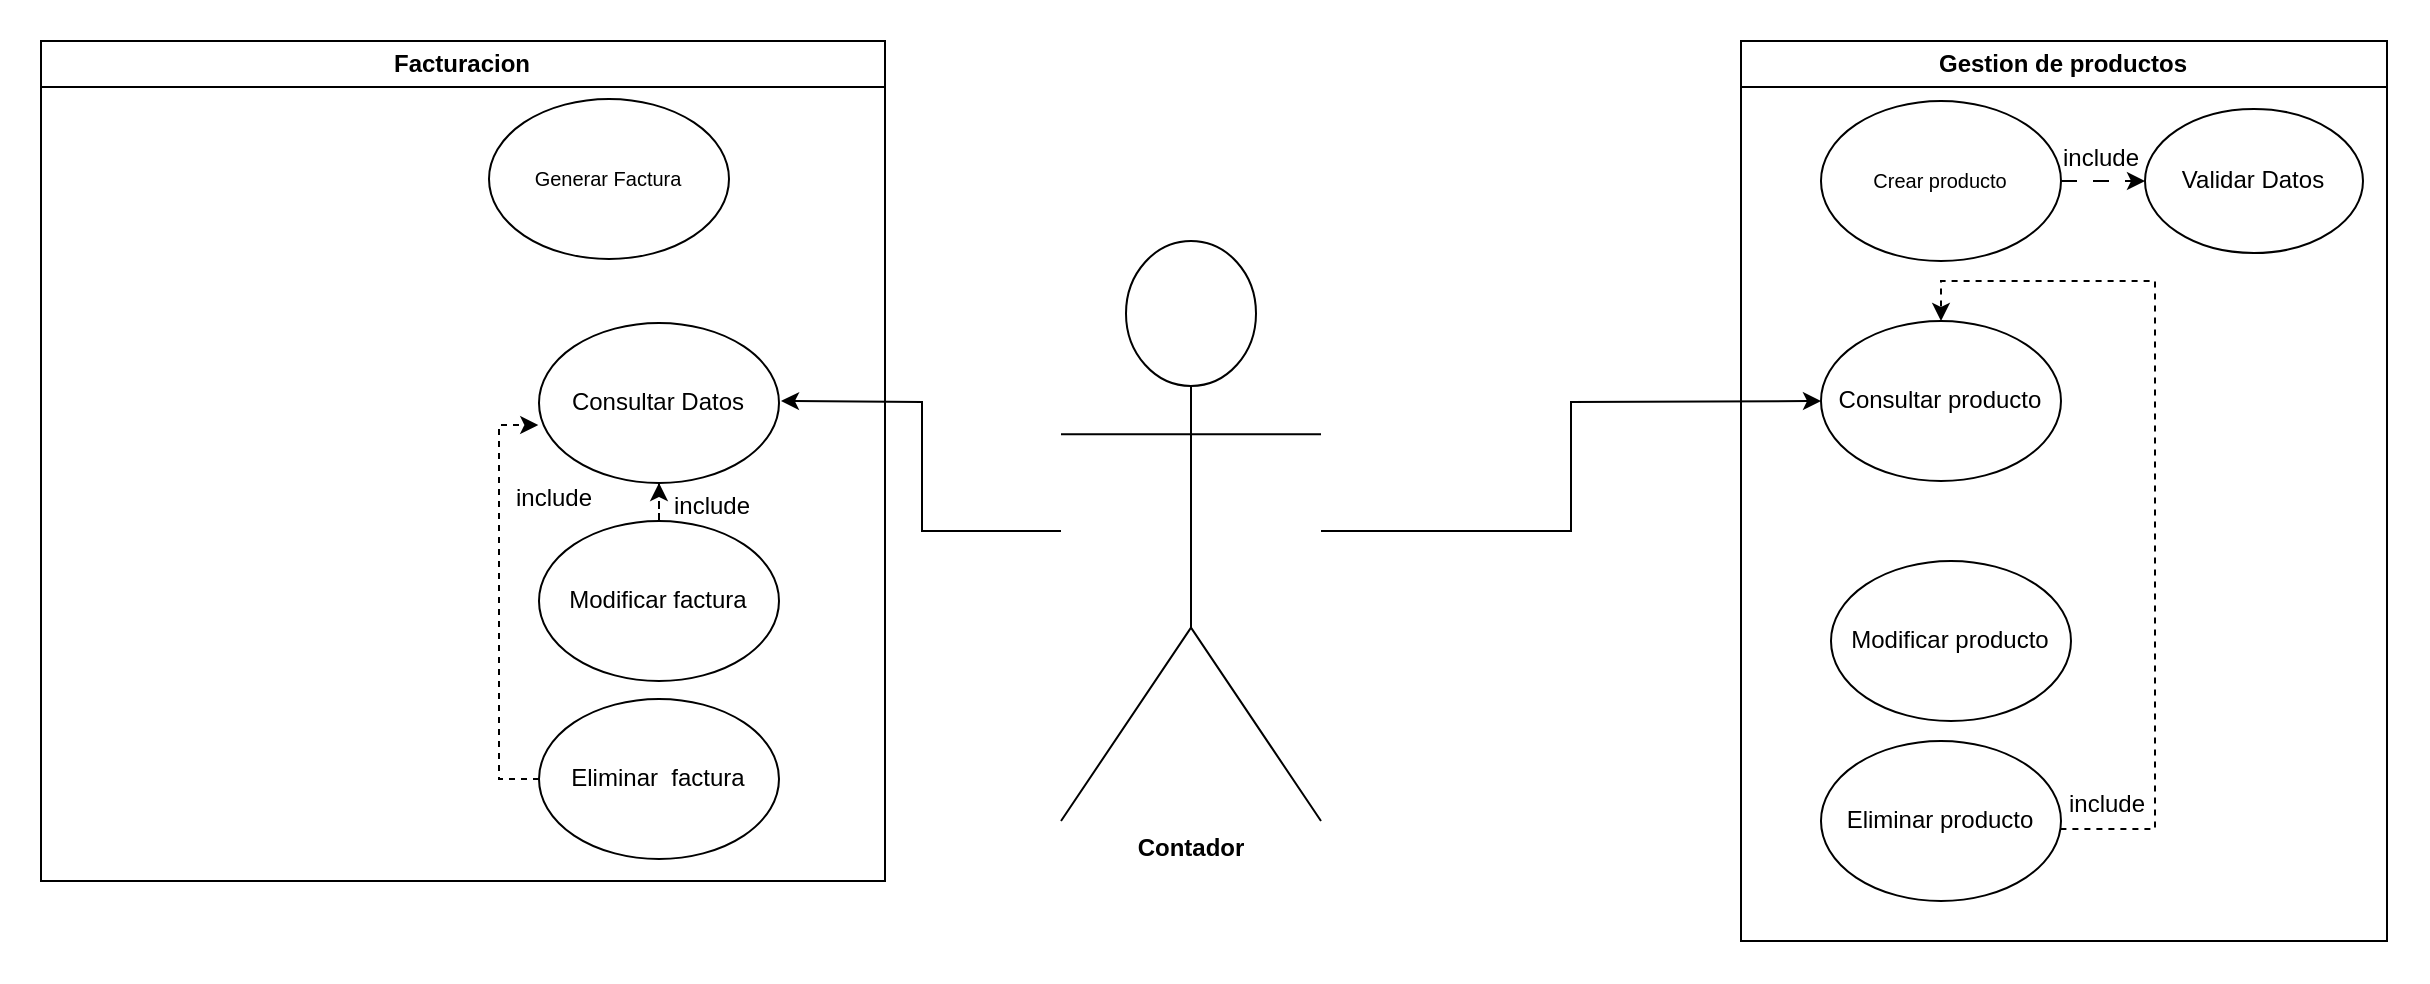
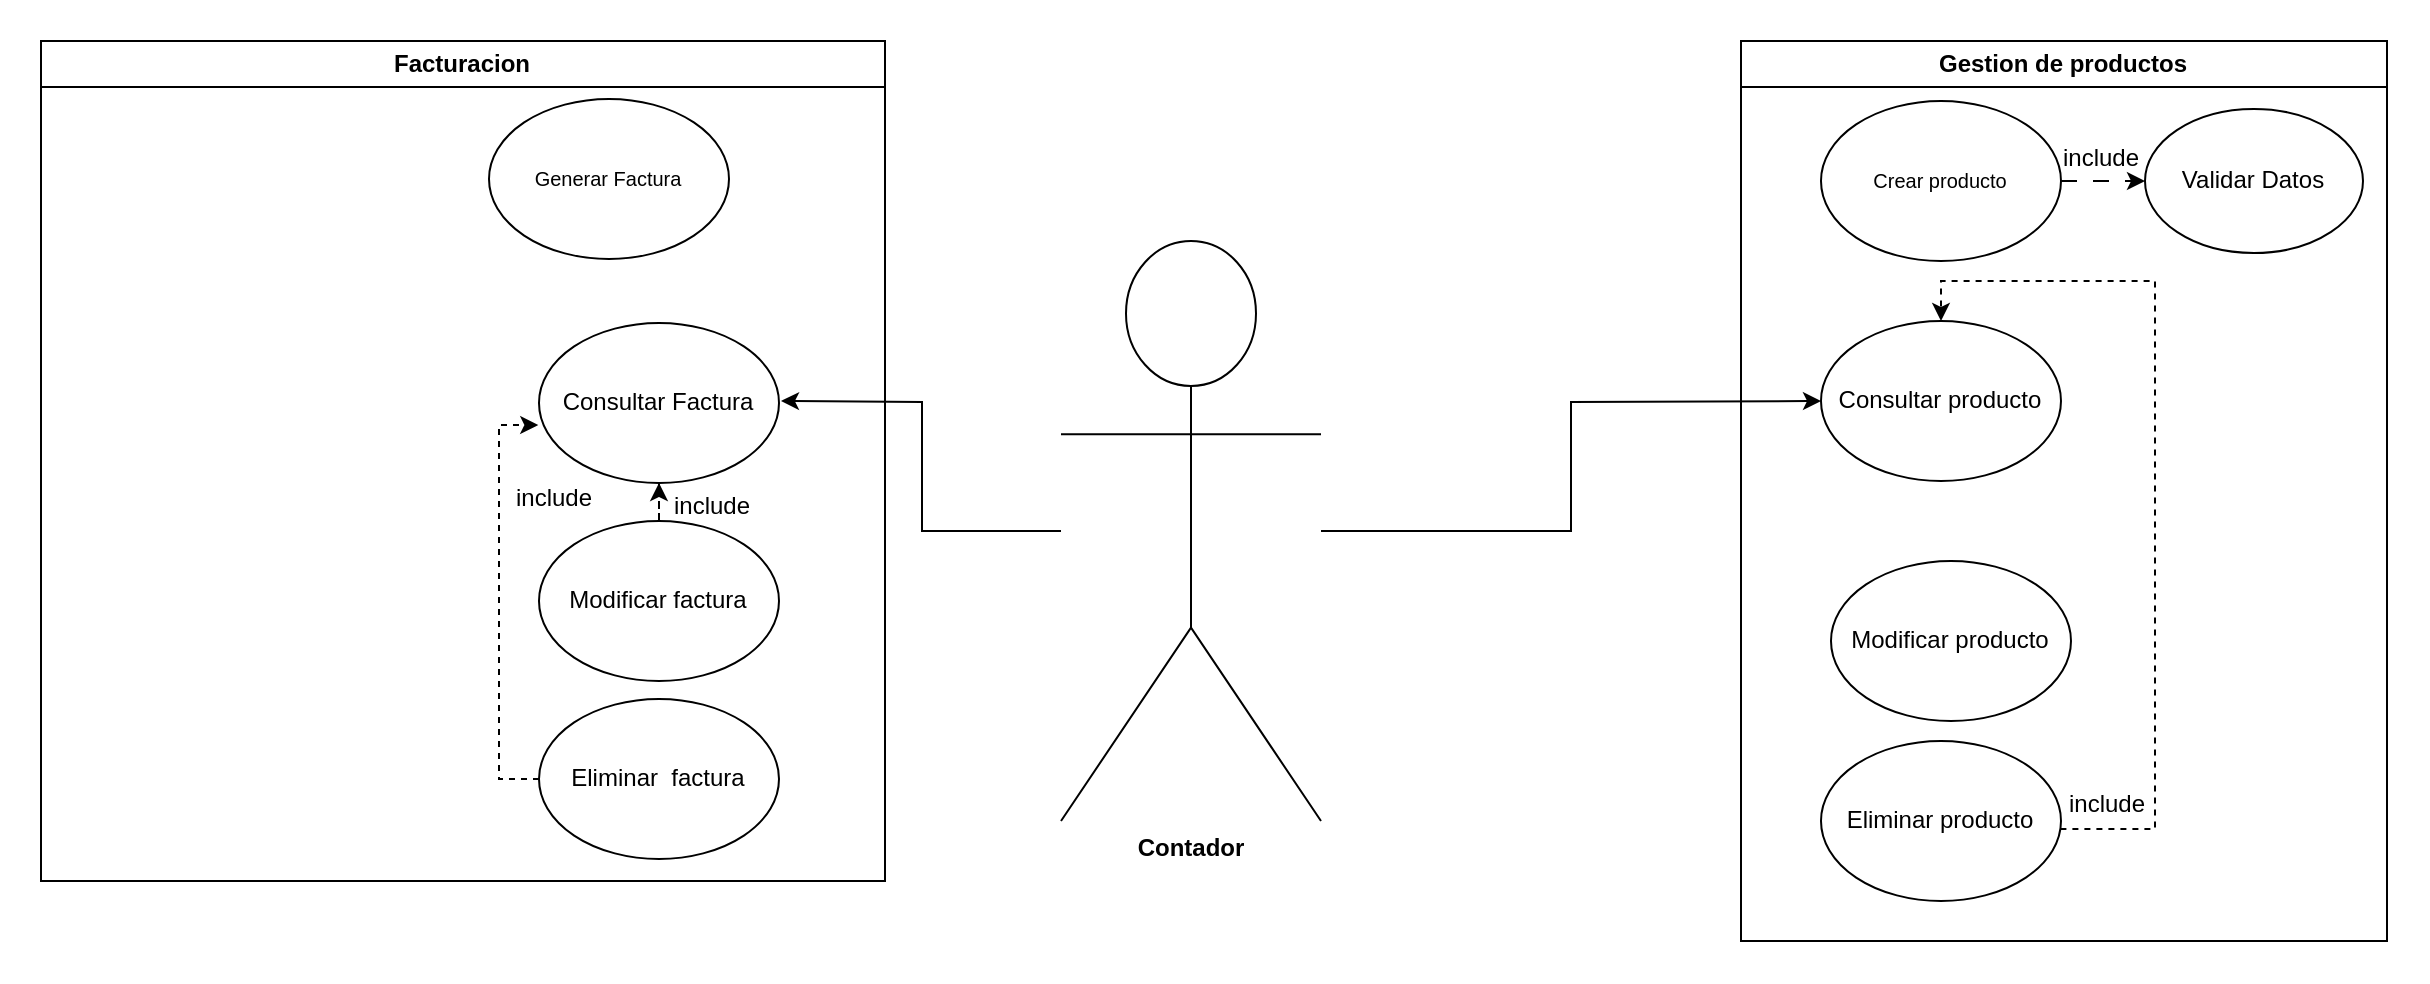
node "Consultar Datos": label "Consultar Datos" -> "Consultar Factura"
